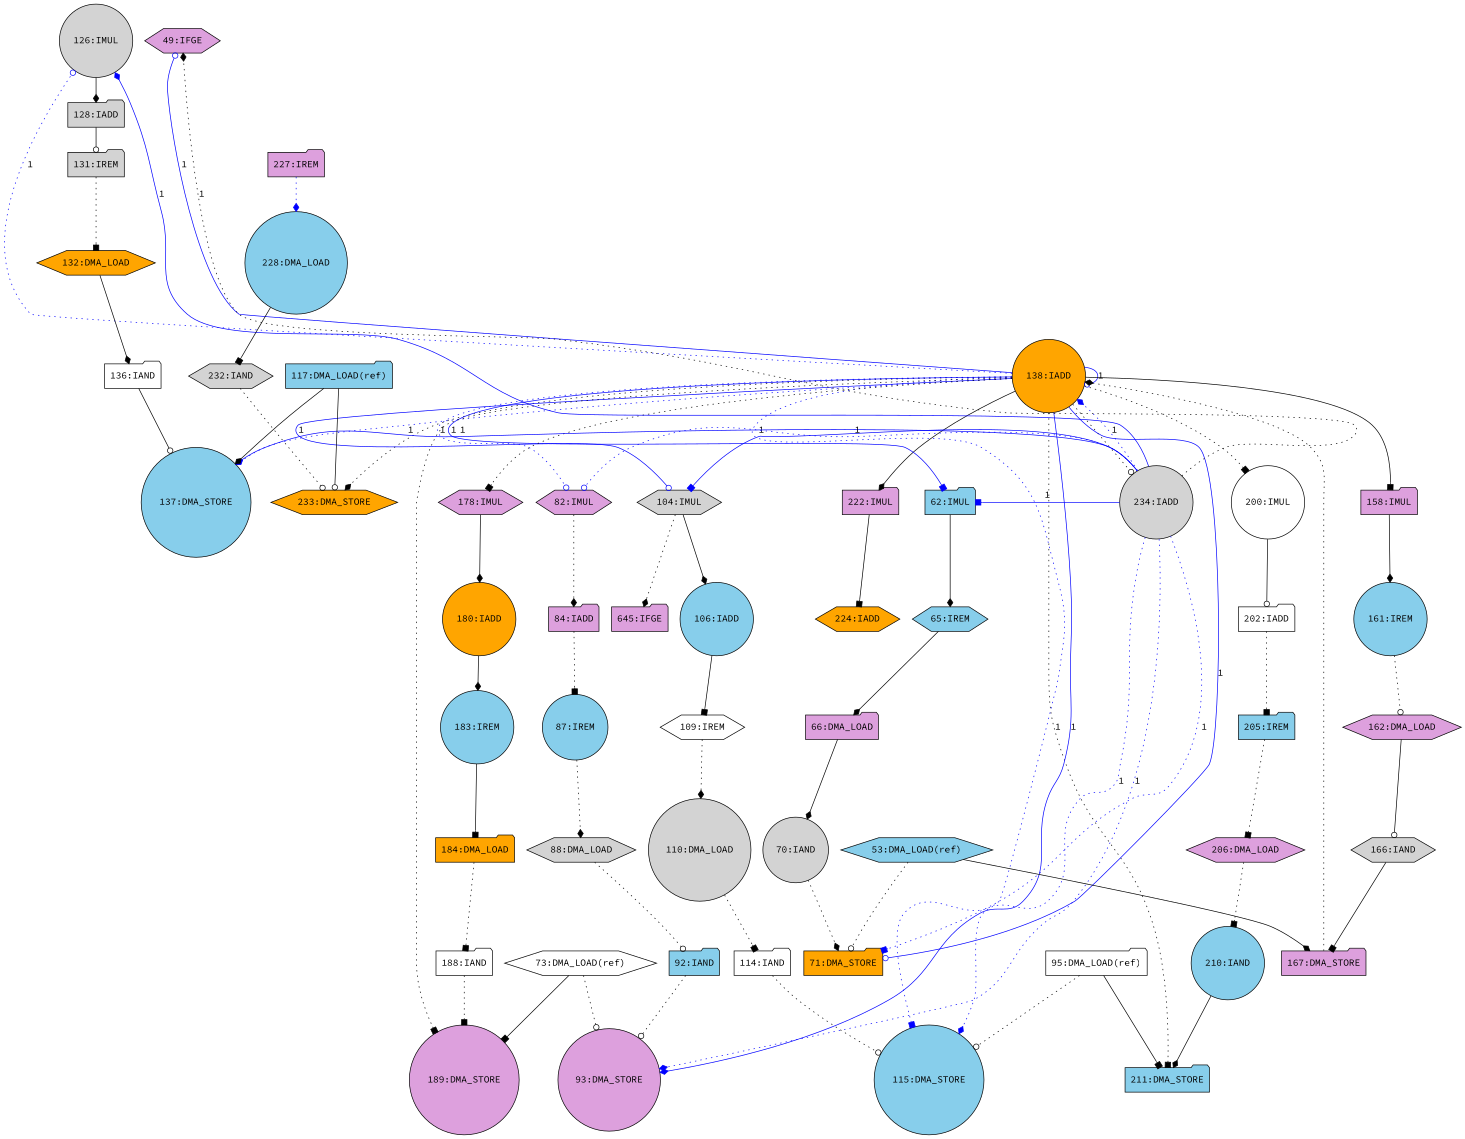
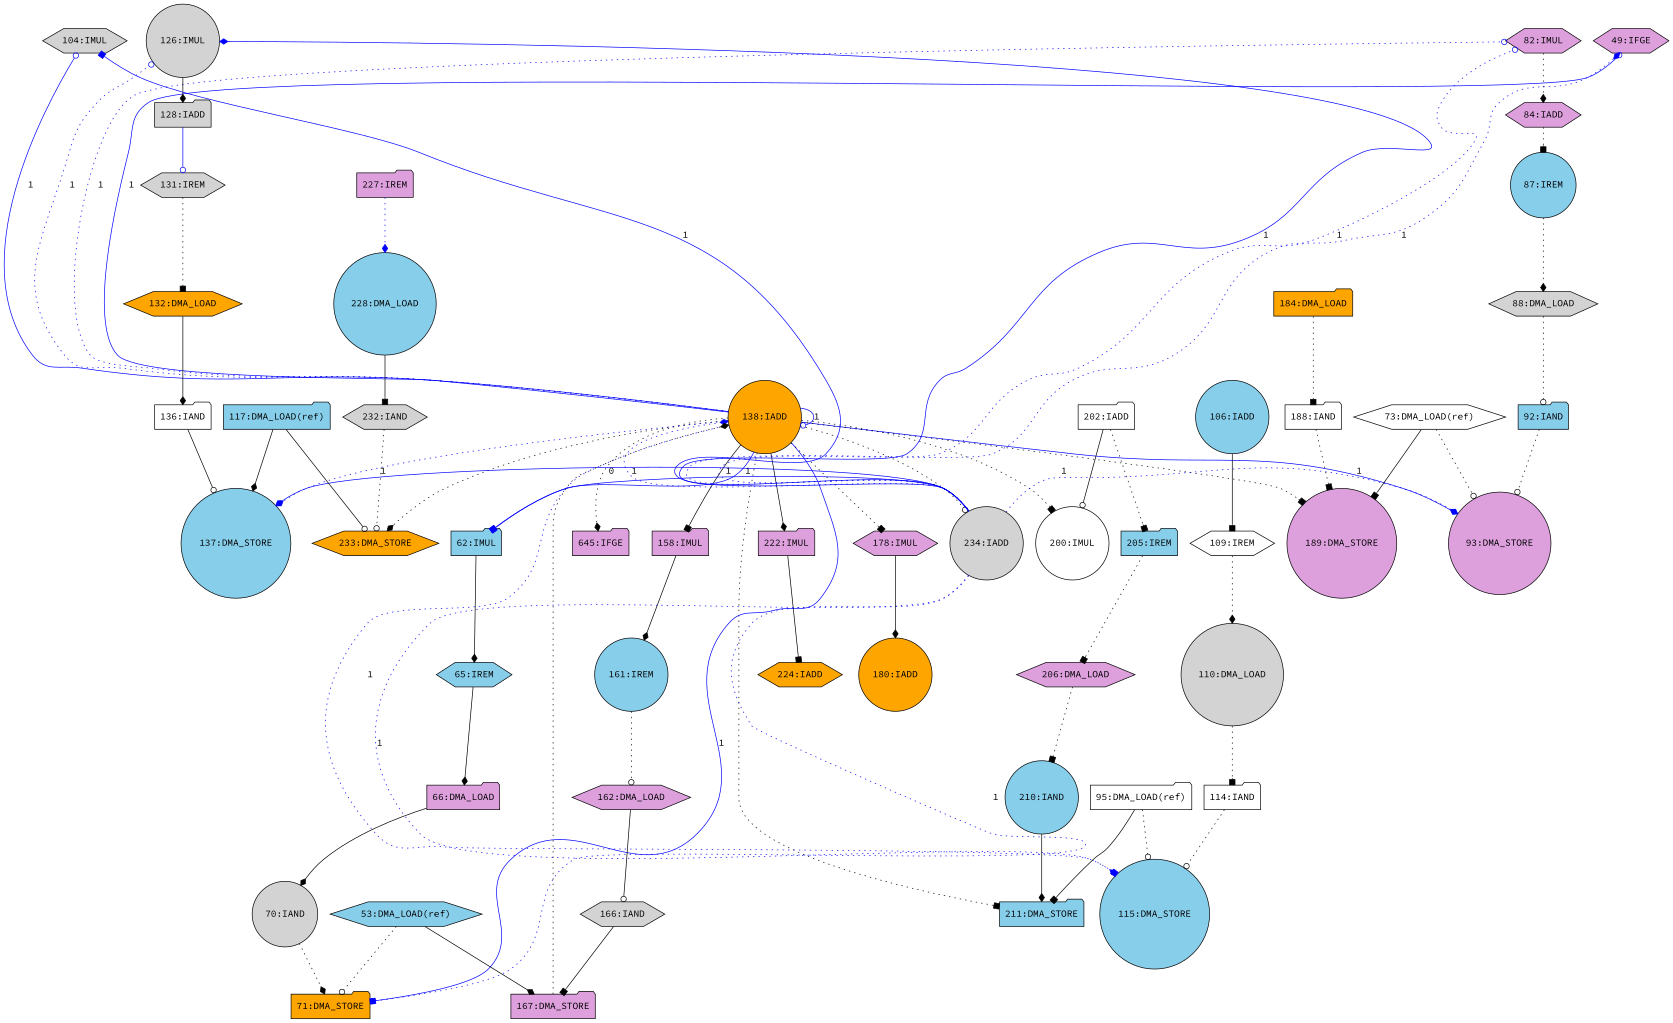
edge "128:IADD" -> "131:IREM": color black -> blue
node "131:IREM": shape folder -> hexagon
edge "234:IADD" -> "49:IFGE": color black -> blue
edge "234:IADD" -> "137:DMA_STORE": label "1" -> "0"
edge "104:IMUL" -> "106:IADD": removed
edge "104:IMUL" -> "645:IFGE": now "138:IADD" -> "645:IFGE"
edge "200:IMUL" -> "202:IADD": reversed
node "84:IADD": shape folder -> hexagon
node "183:IREM": removed
